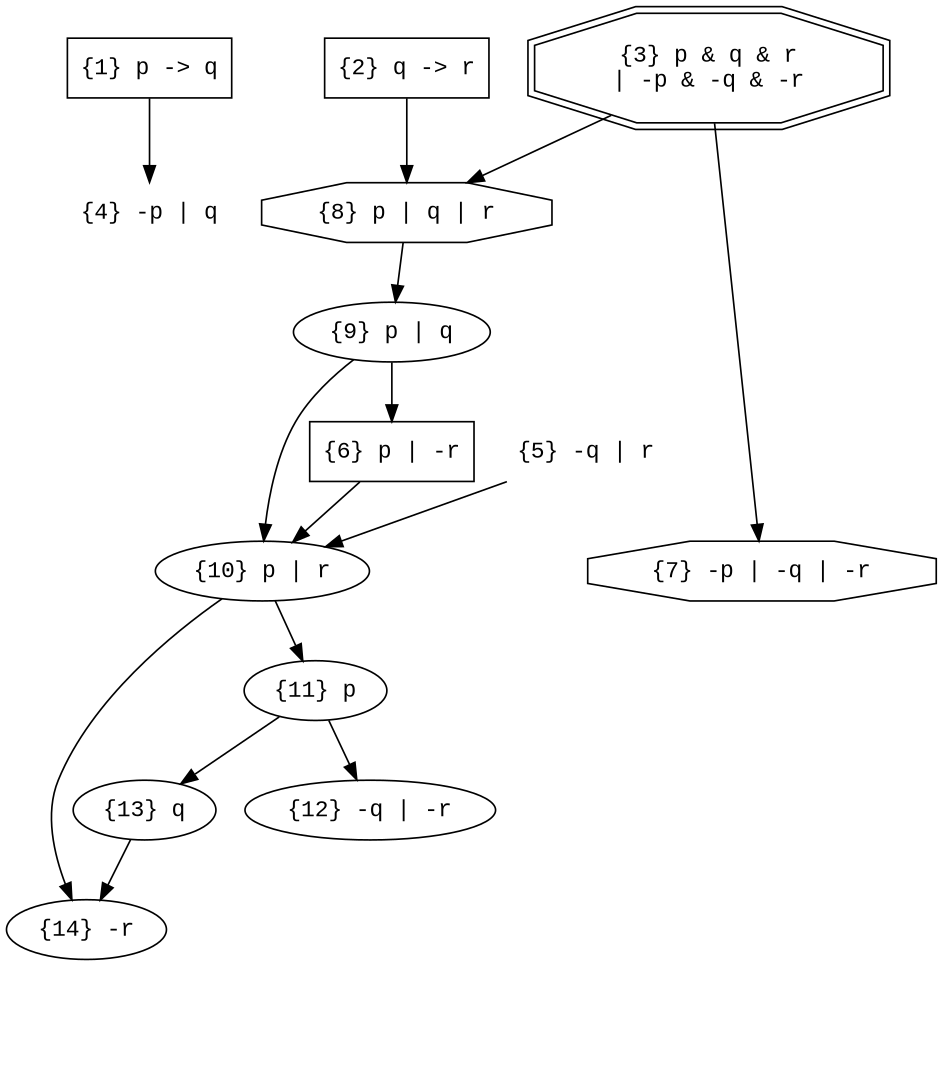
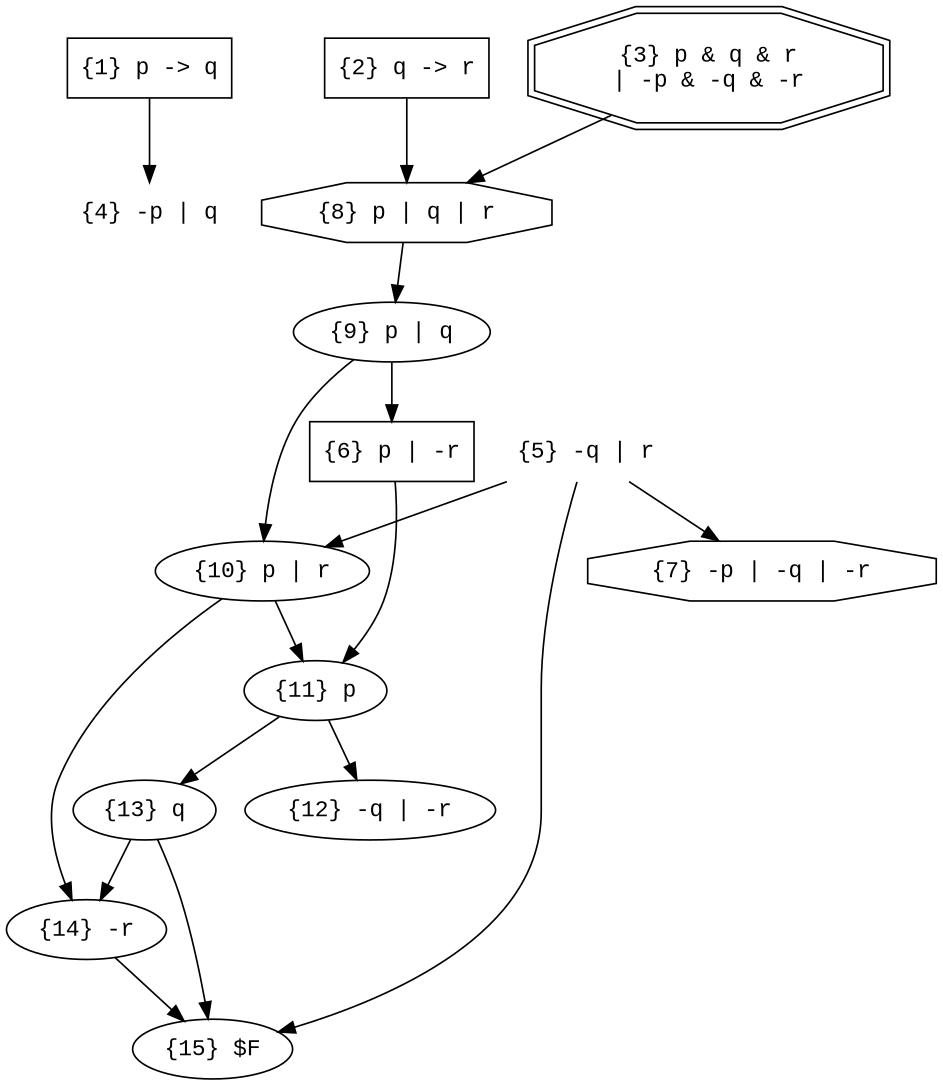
edge "{3} p & q & r | -p & -q & -r" -> "{7} -p | -q | -r": now "{5} -q | r" -> "{7} -p | -q | -r"
edge "{6} p | -r" -> "{10} p | r": now "{6} p | -r" -> "{11} p"
node "{15} $F": added
